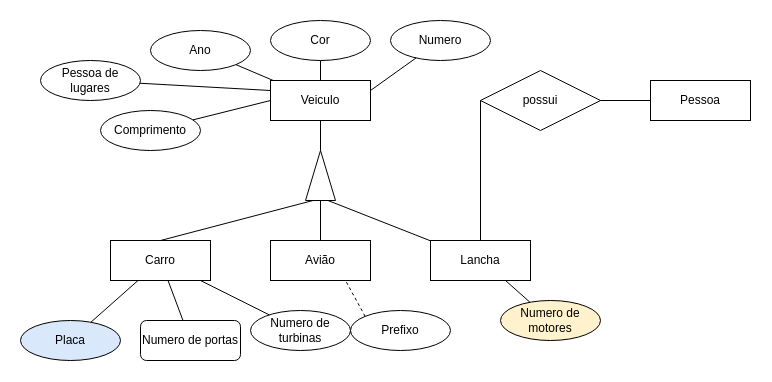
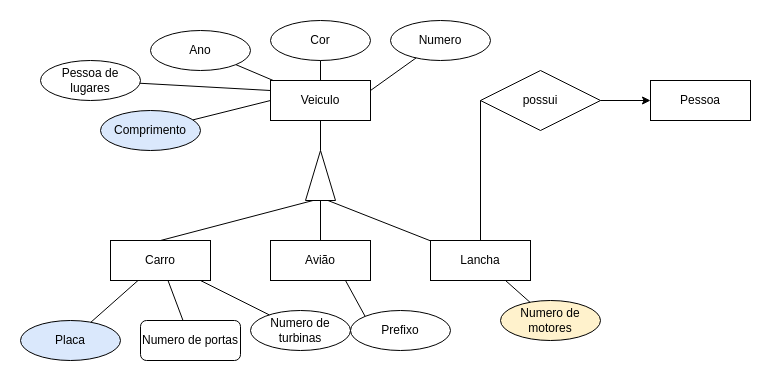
edge "possui" -- "Pessoa": arrowhead none -> classic
node "Comprimento": fillcolor #ffffff -> #dae8fc
edge "Avião" -- "Prefixo": style dashed -> solid
